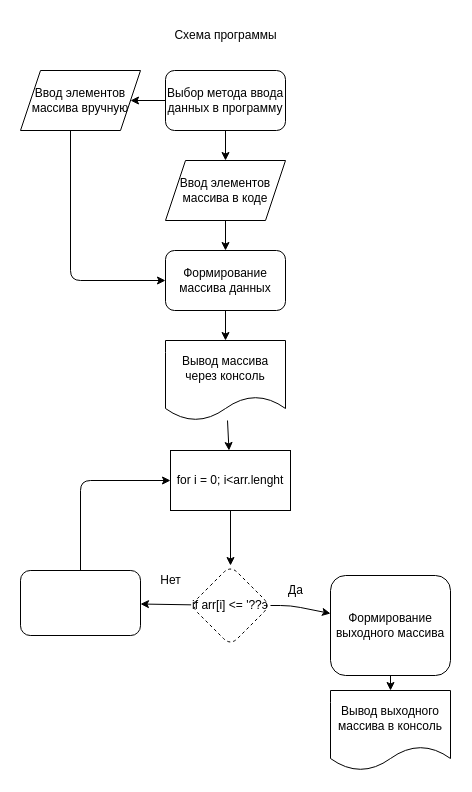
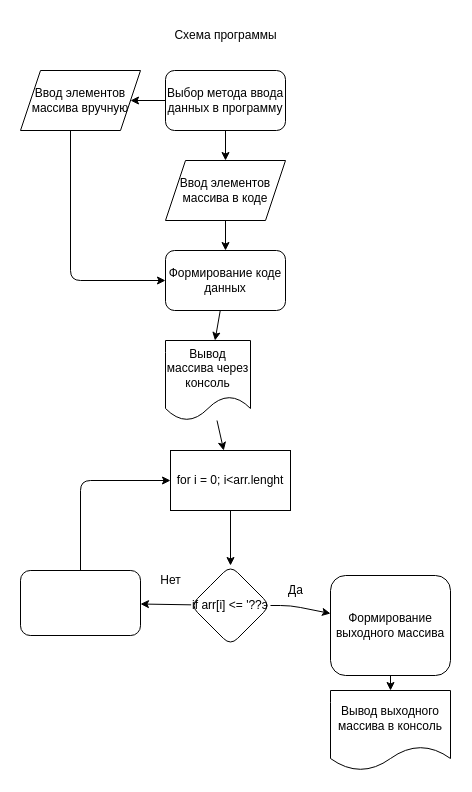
node "Формирование массива данных": label "Формирование массива данных" -> "Формирование коде данных"
node "Вывод массива через консоль": size 120x80 -> 85x80
node "if arr[i] <= '??э": style dashed -> solid
